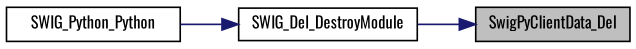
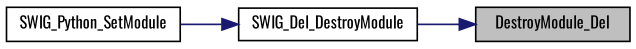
node "SWIG_Python_Python": label "SWIG_Python_Python" -> "SWIG_Python_SetModule"
node "SwigPyClientData_Del": label "SwigPyClientData_Del" -> "DestroyModule_Del"
